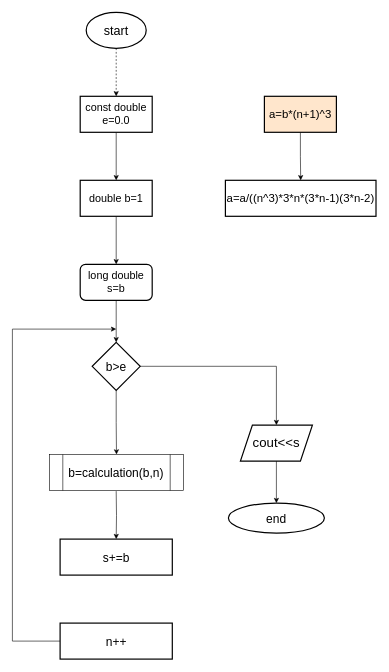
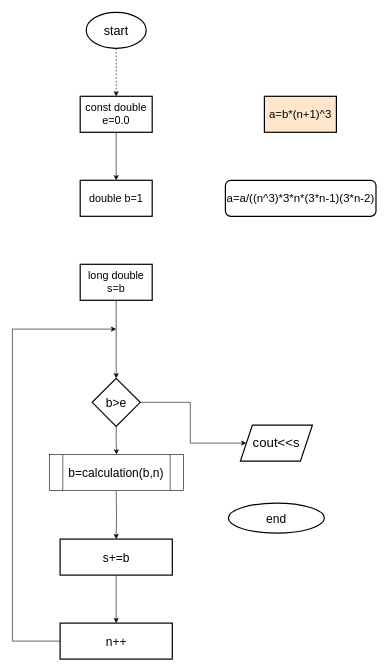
edge "a=b*(n+1)^3" -> "a=a/((n^3)*3*n*(3*n-1)(3*n-2)": removed
node "a=a/((n^3)*3*n*(3*n-1)(3*n-2)": shape rectangle -> rounded rectangle
edge "double b=1" -> "long double s=b": removed
node "long double s=b": shape rounded rectangle -> rectangle
node "b>e": moved (116, 366) -> (116, 402)
edge "cout<<s" -> "end": removed
edge "s+=b" -> "n++": added
